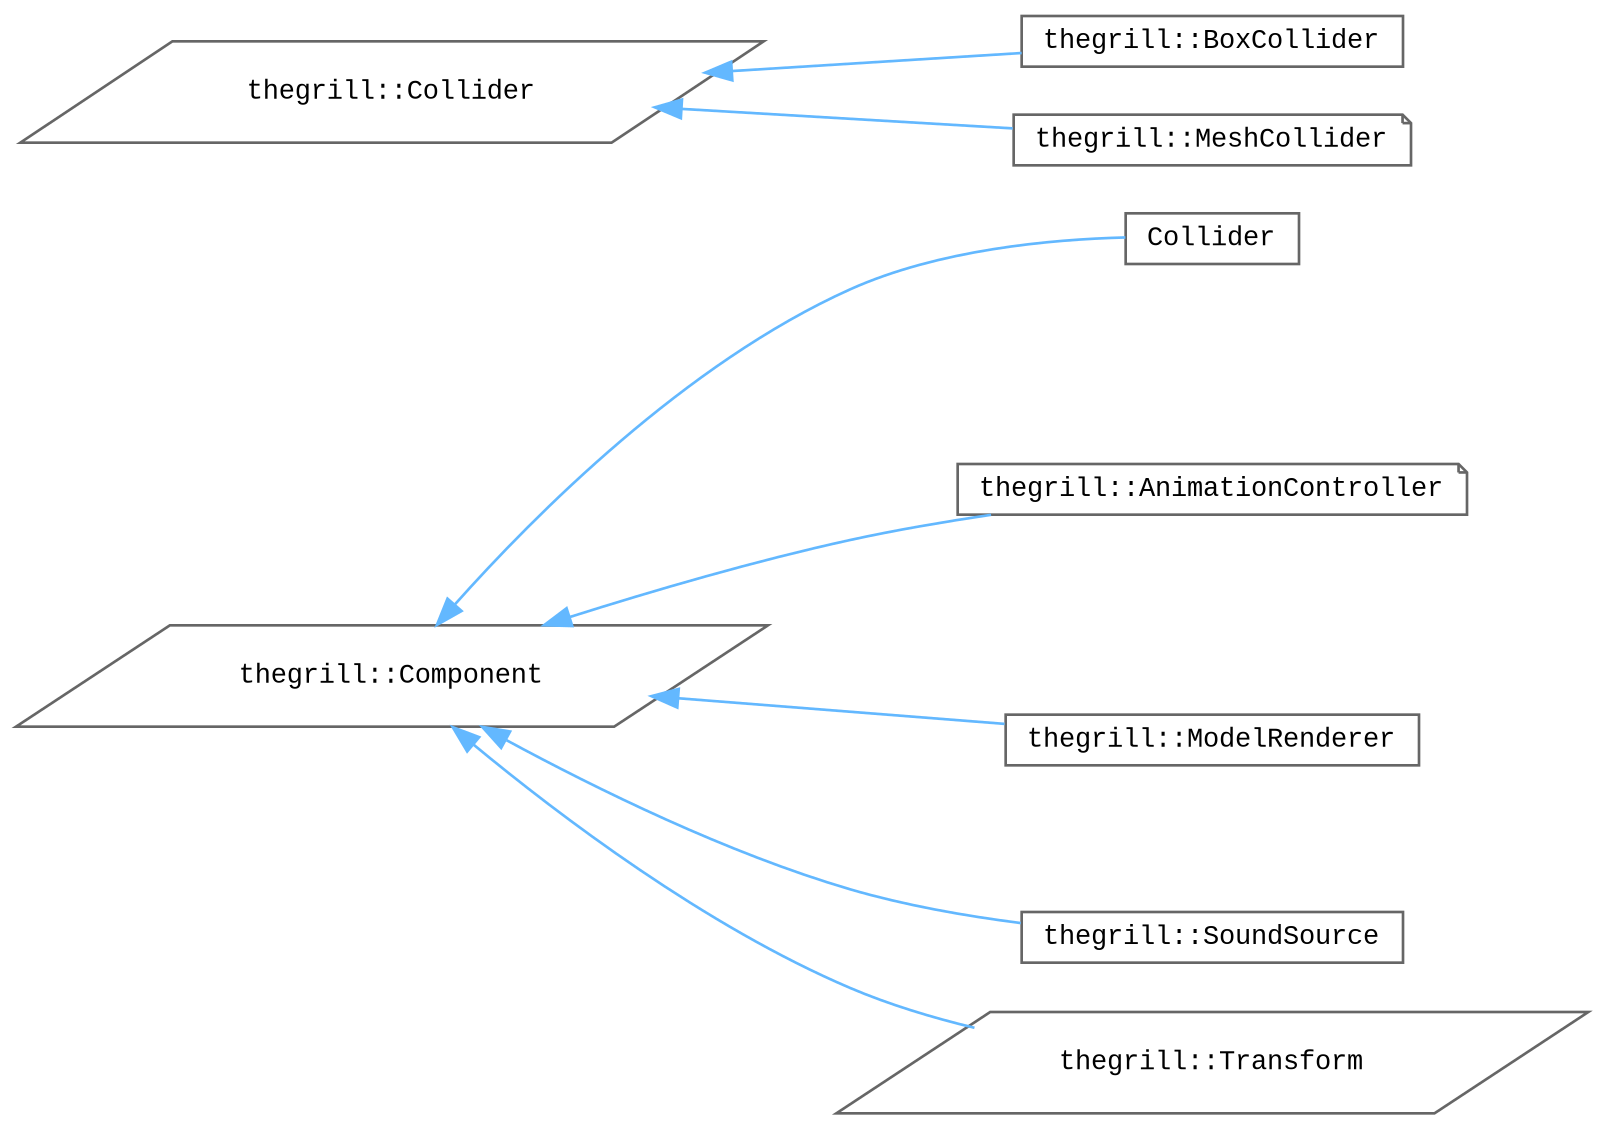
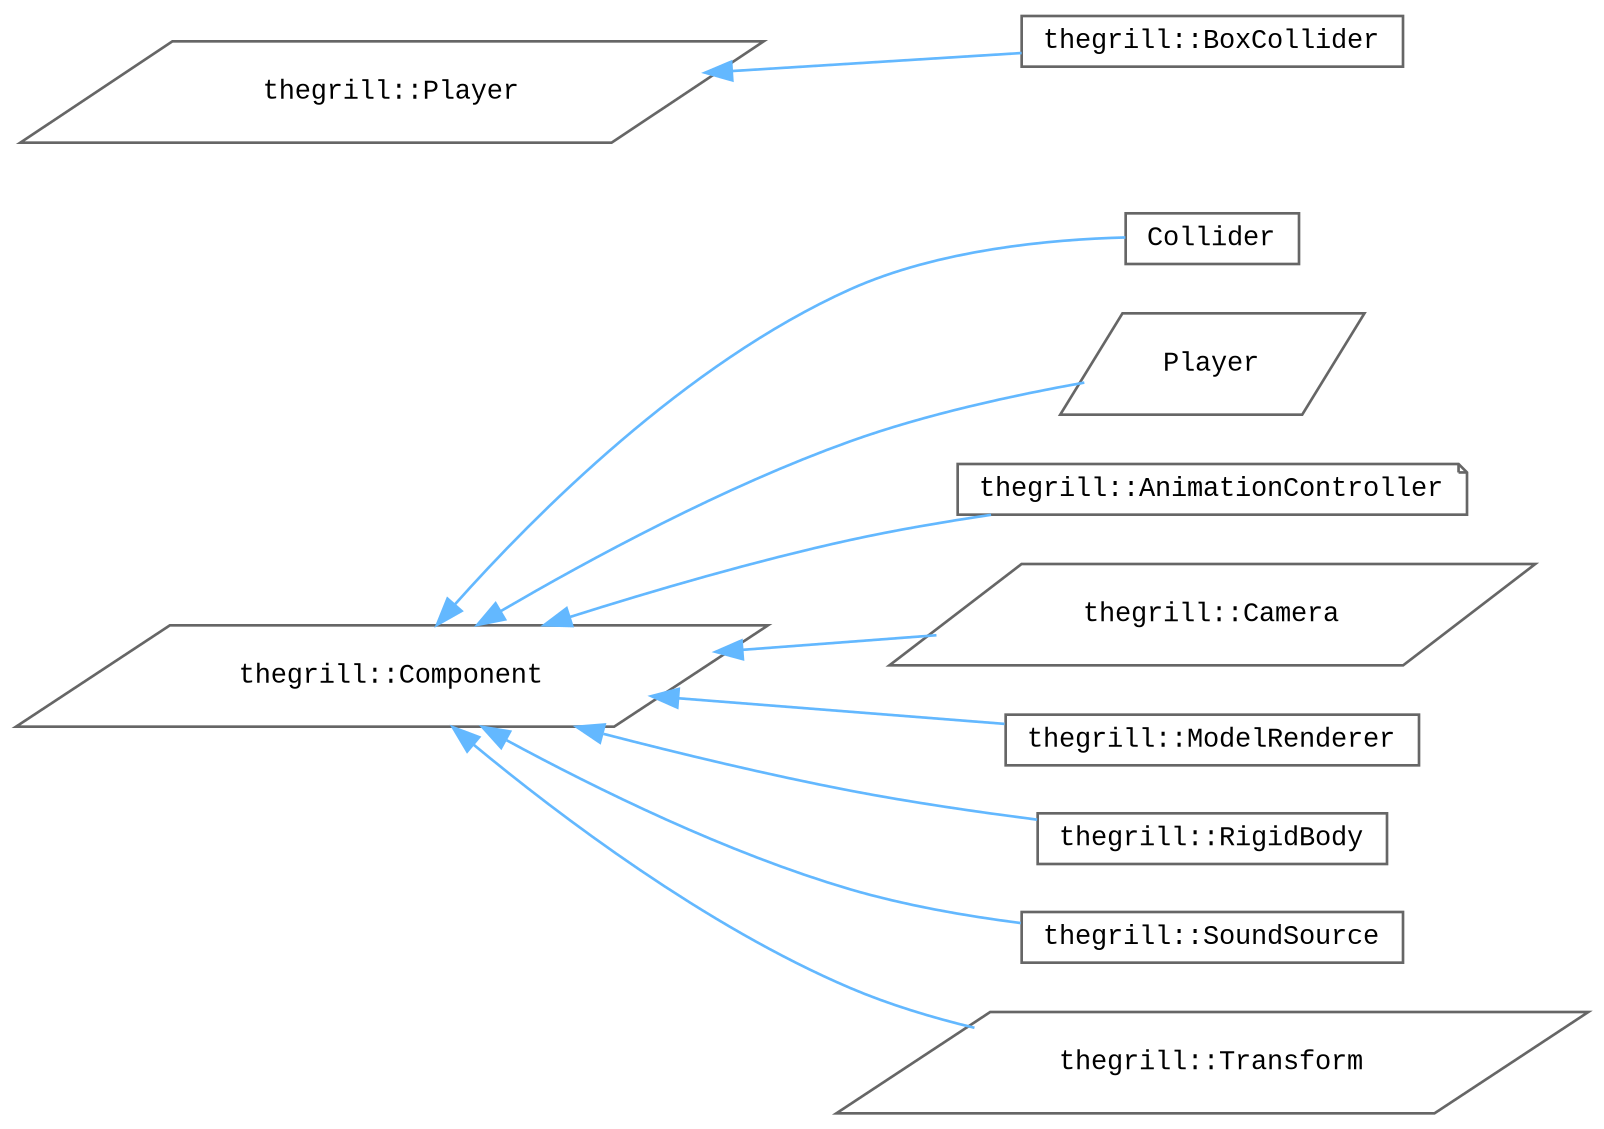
node "thegrill::Collider": label "thegrill::Collider" -> "thegrill::Player"
node "thegrill::MeshCollider": removed
node "Player": added
node "thegrill::Camera": added
node "thegrill::RigidBody": added
